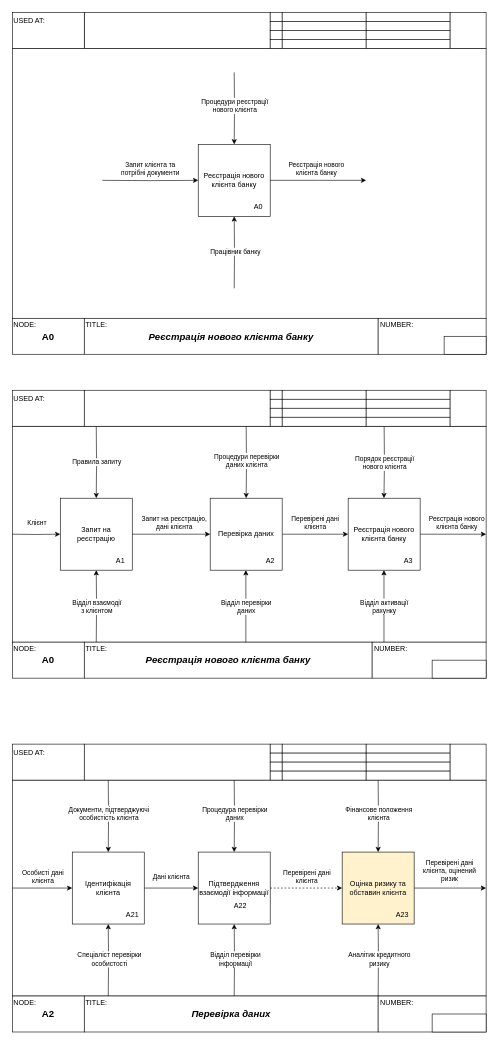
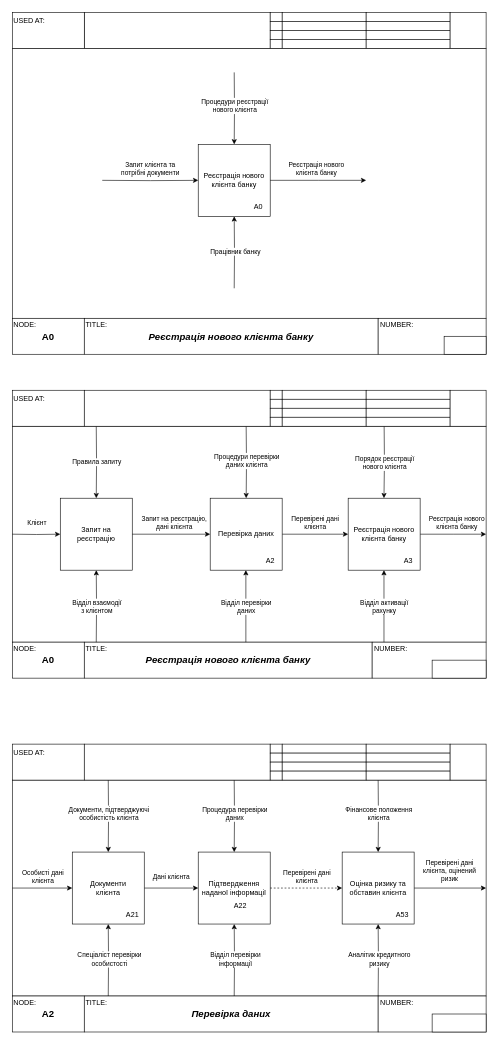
node "A1": removed
node "Ідентифікація клієнта": label "Ідентифікація клієнта" -> "Документи клієнта"
node "Підтвердження взаємодії інформації": label "Підтвердження взаємодії інформації" -> "Підтвердження наданої інформації"
node "Оцінка ризику та обставин клієнта": fillcolor #fff2cc -> #ffffff
node "A23": label "A23" -> "A53"
